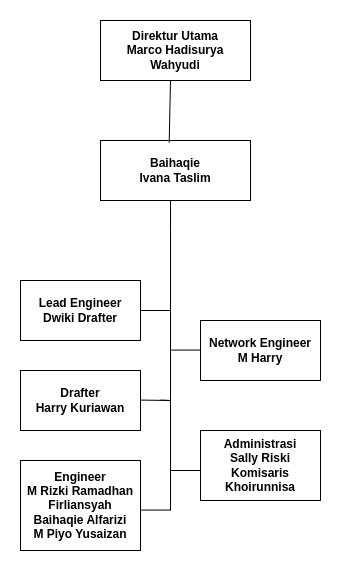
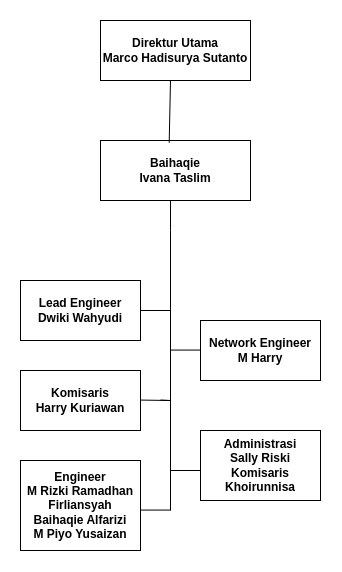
node "Direktur Utama Marco Hadisurya Wahyudi": label "Direktur Utama Marco Hadisurya Wahyudi" -> "Direktur Utama Marco Hadisurya Sutanto"
node "Lead Engineer Dwiki Drafter": label "Lead Engineer Dwiki Drafter" -> "Lead Engineer Dwiki Wahyudi"
node "Drafter Harry Kuriawan": label "Drafter Harry Kuriawan" -> "Komisaris Harry Kuriawan"
